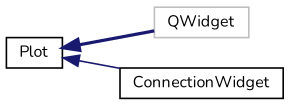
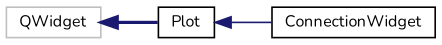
edge "QWidget" -> "Plot": reversed
